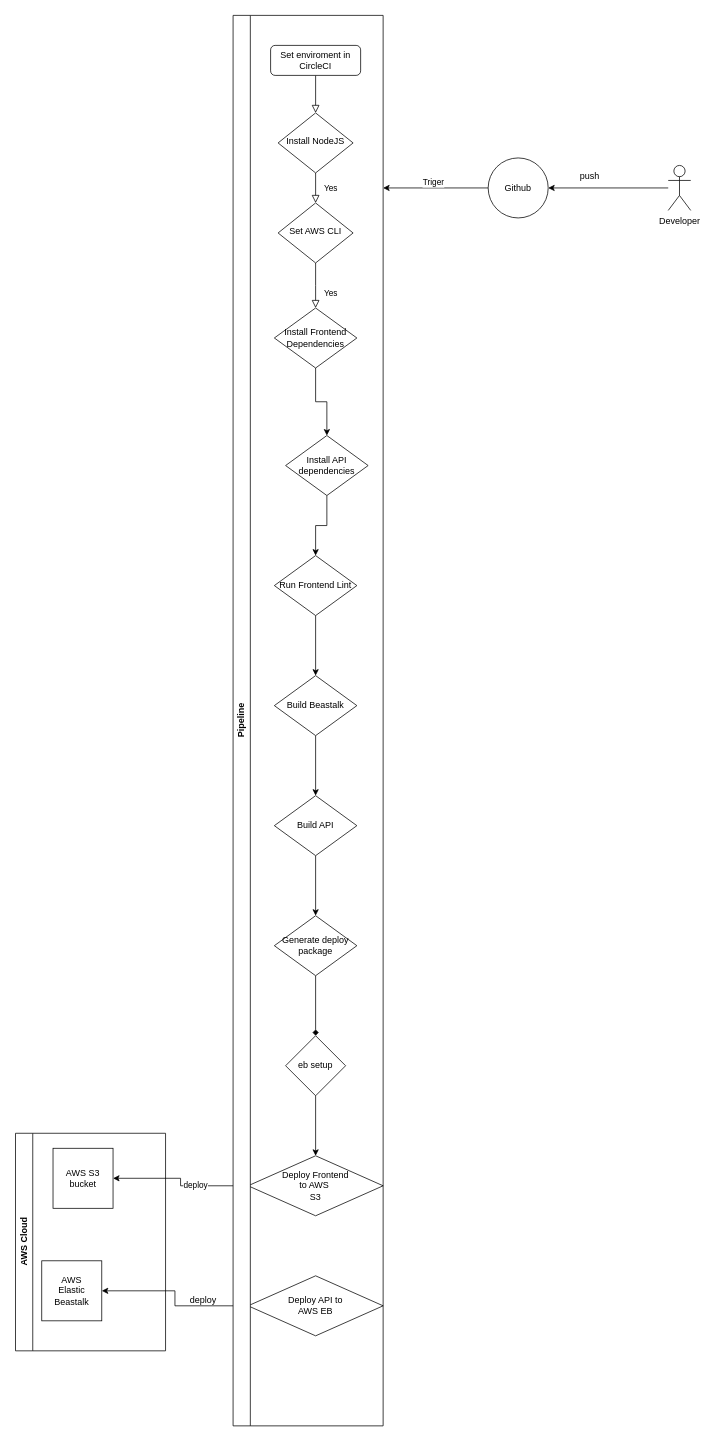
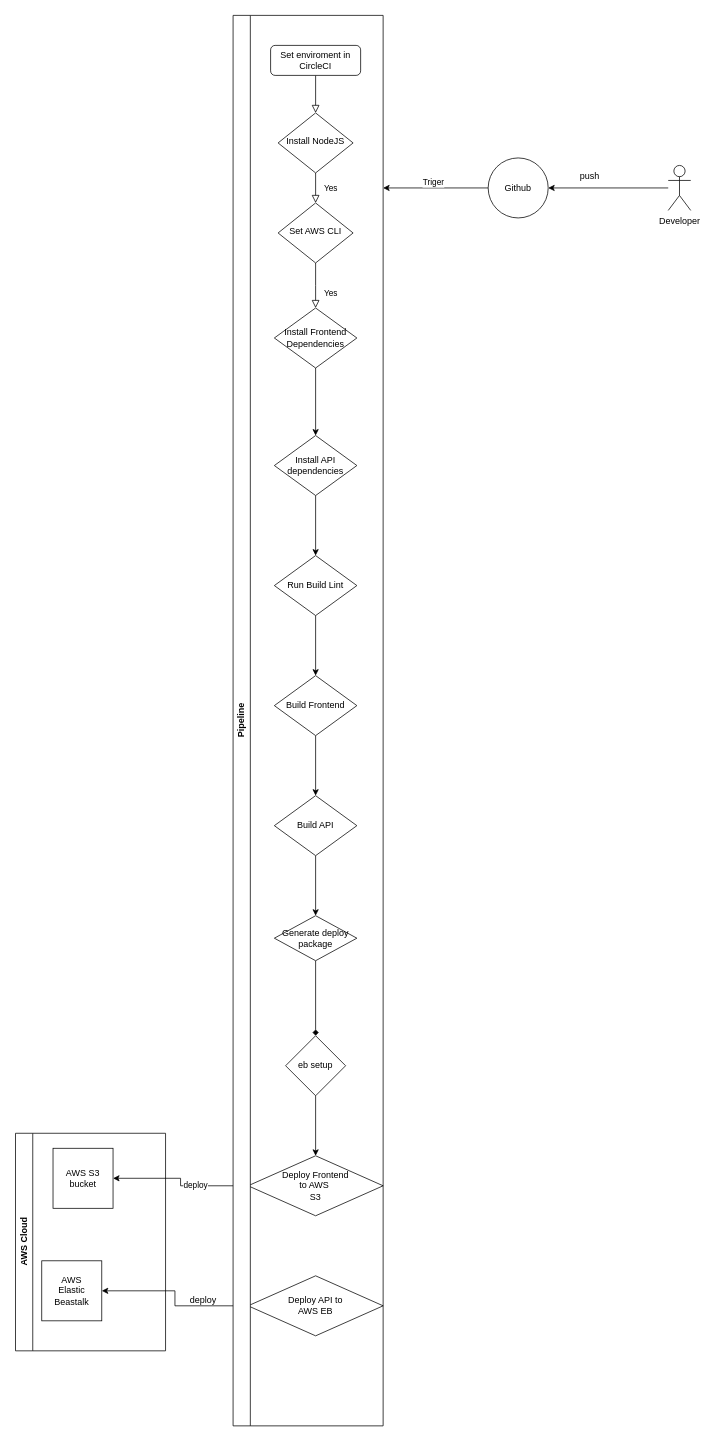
node "Install API dependencies": moved (327, 465) -> (315, 465)
node "Run Frontend Lint": label "Run Frontend Lint" -> "Run Build Lint"
node "Build Beastalk": label "Build Beastalk" -> "Build Frontend"
node "Generate deploy package": size 83x60 -> 83x45
